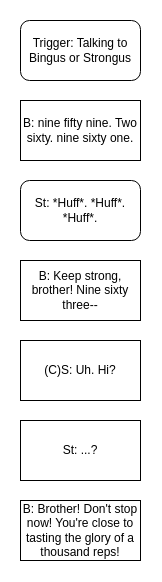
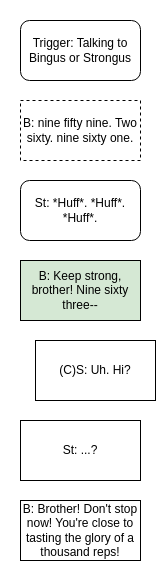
node "B: nine fifty nine. Two sixty. nine sixty one.": style solid -> dashed
node "B: Keep strong, brother! Nine sixty three--": fillcolor #ffffff -> #d5e8d4
node "(C)S: Uh. Hi?": moved (81, 371) -> (96, 371)
